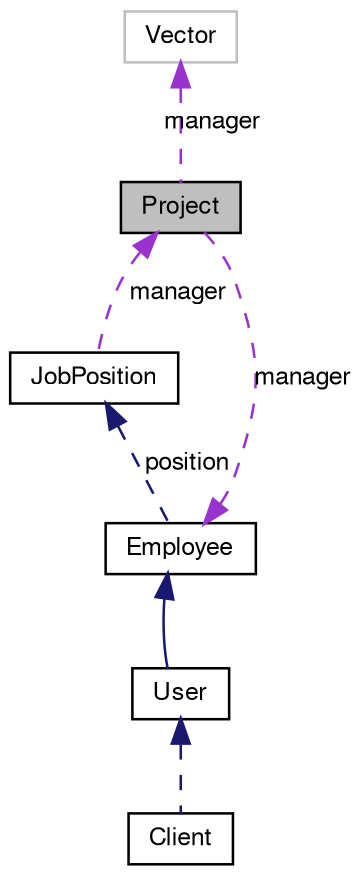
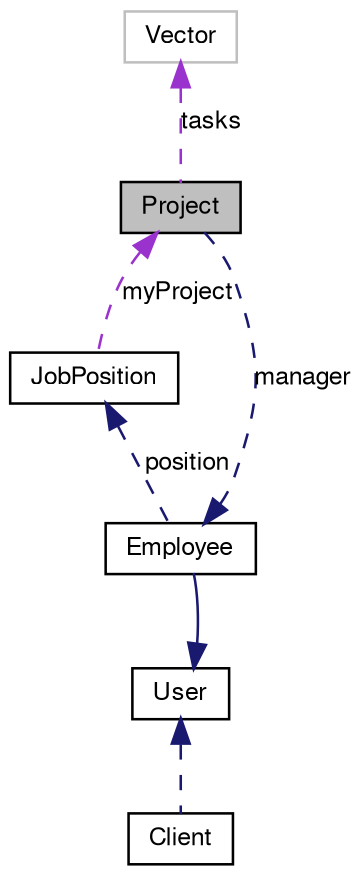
edge "Project" -> "Vector": label "manager" -> "tasks"
edge "JobPosition" -> "Project": label "manager" -> "myProject"
edge "Project" -> "Employee": color darkorchid3 -> midnightblue
edge "User" -> "Employee": reversed
